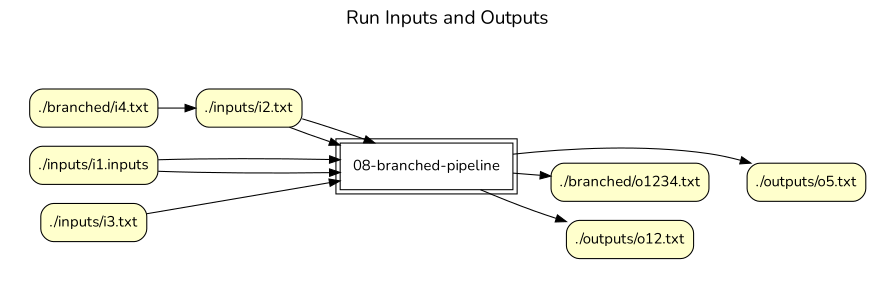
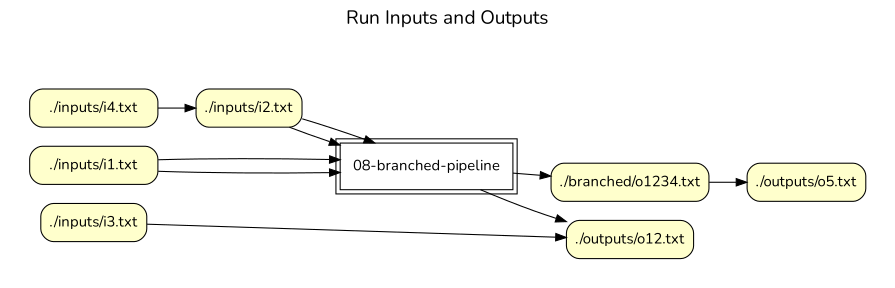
node "./branched/i4.txt": label "./branched/i4.txt" -> "./inputs/i4.txt"
edge "08-branched-pipeline" -> "./outputs/o5.txt": now "./branched/o1234.txt" -> "./outputs/o5.txt"
node "./inputs/i1.inputs": label "./inputs/i1.inputs" -> "./inputs/i1.txt"
edge "./inputs/i3.txt" -> "08-branched-pipeline": now "./inputs/i3.txt" -> "./outputs/o12.txt"
